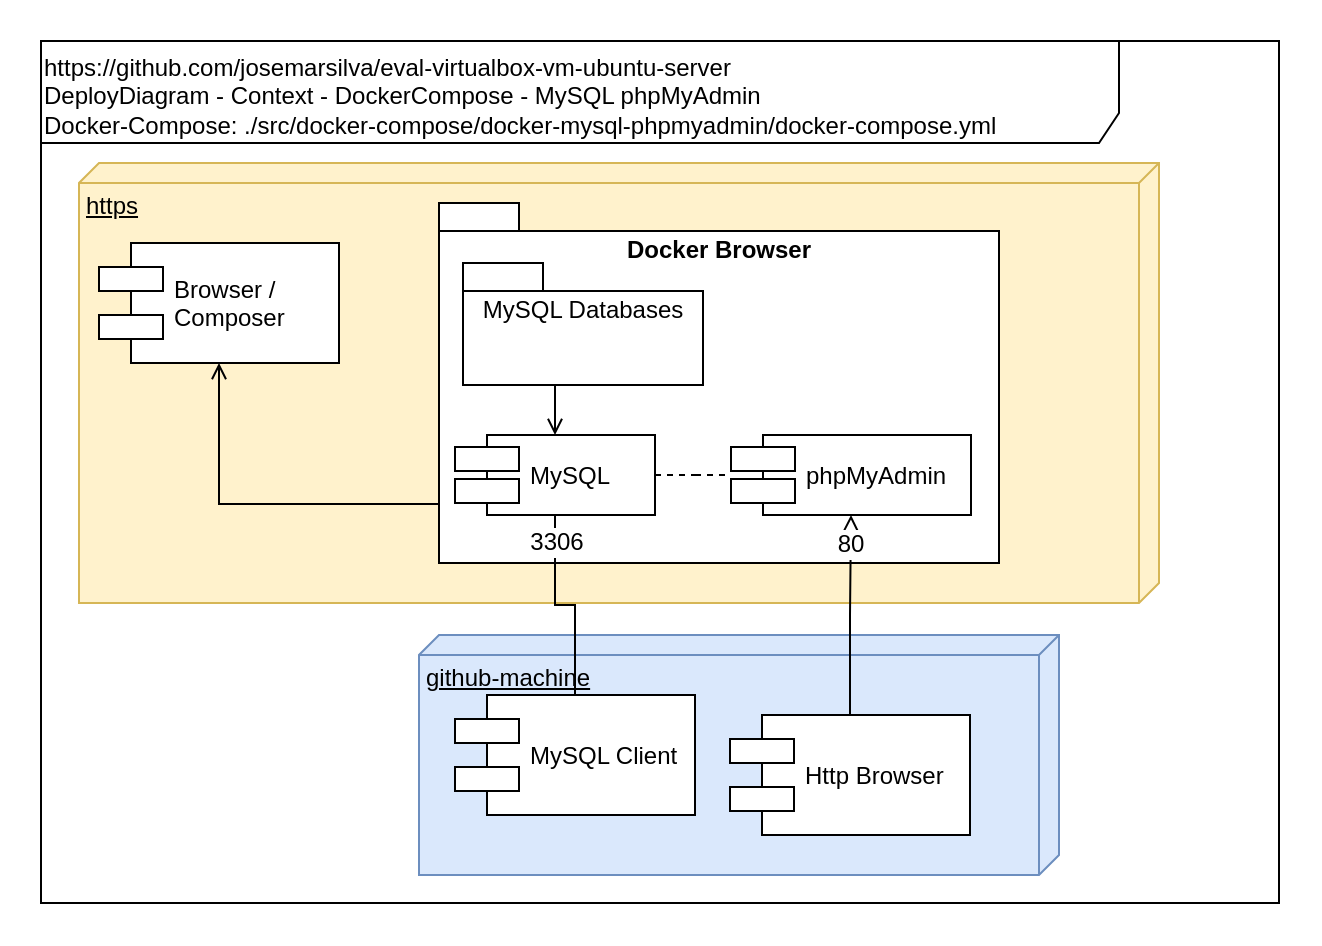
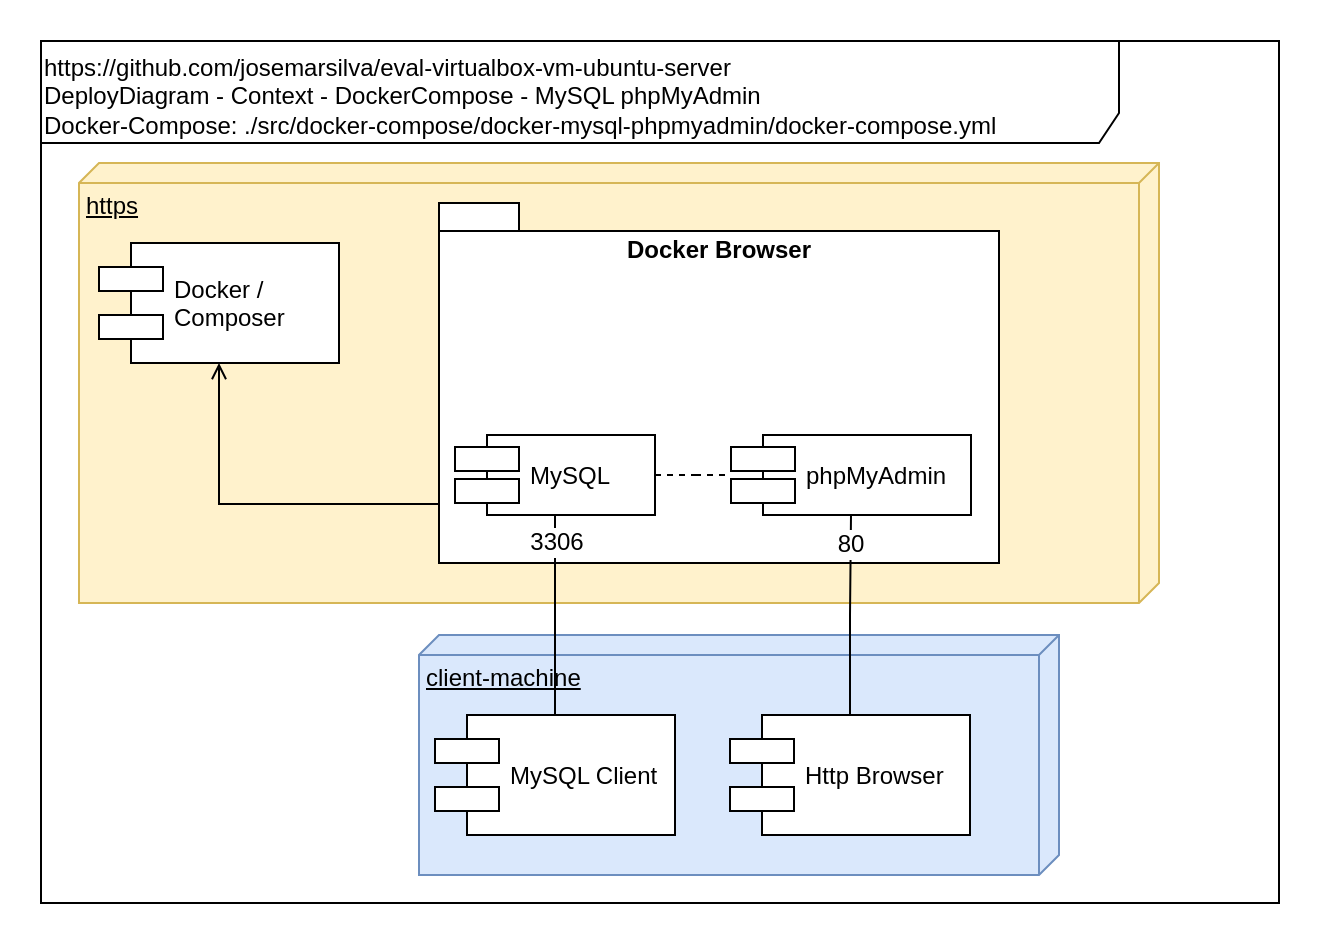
node "Browser / Composer": label "Browser / Composer" -> "Docker / Composer"
node "MySQL Databases": removed
edge "MySQL Databases" -> "MySQL": removed
edge "Http Browser" -> "phpMyAdmin": arrowhead block -> none
node "github-machine": label "github-machine" -> "client-machine"
node "MySQL Client": moved (575, 755) -> (555, 775)
